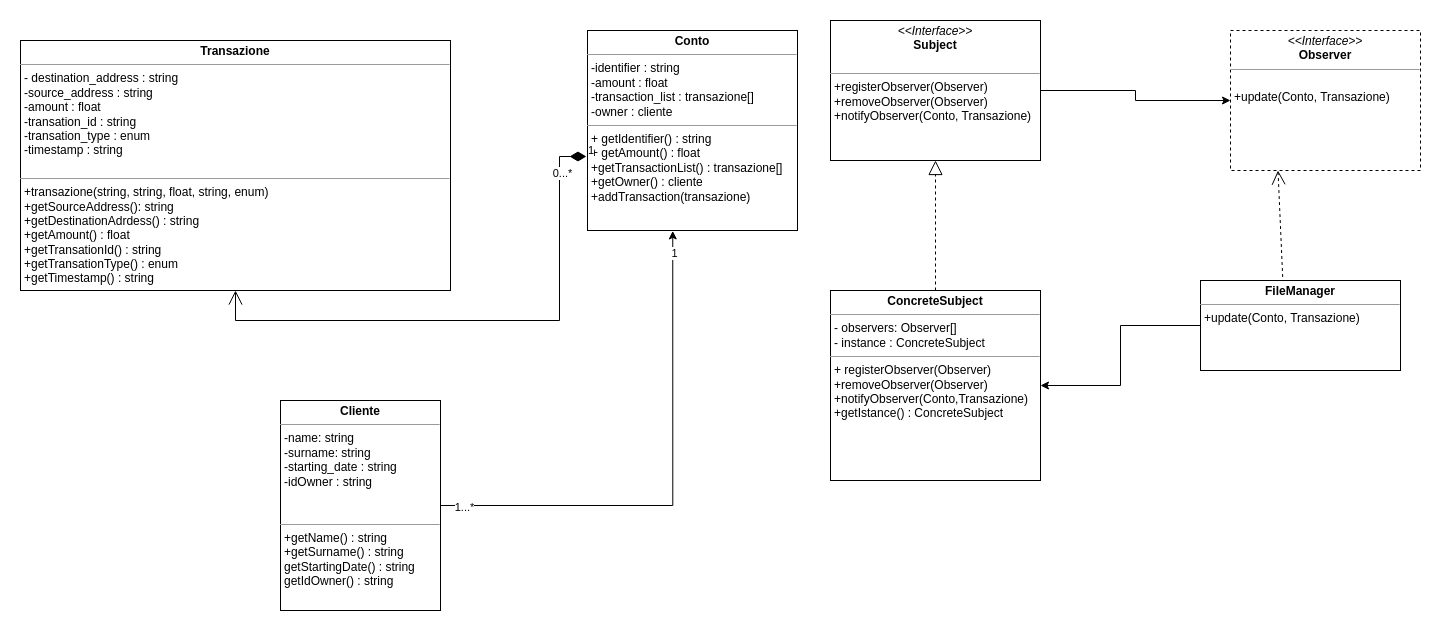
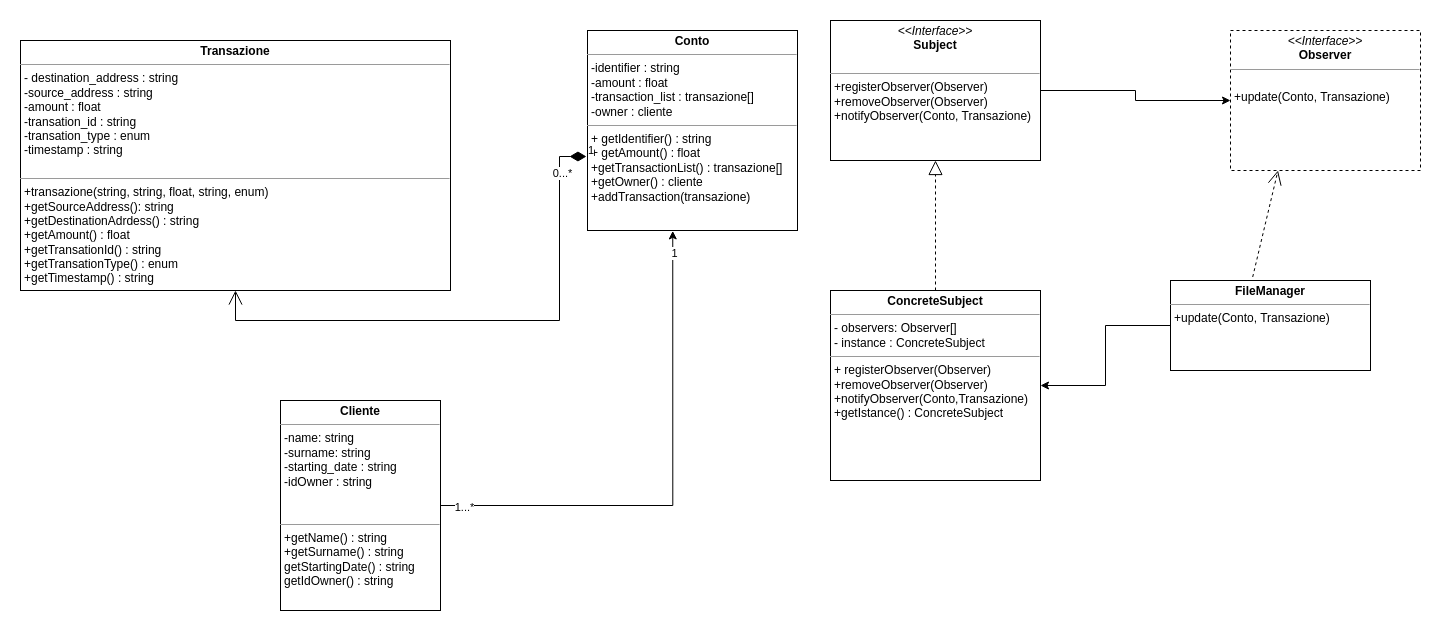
node "FileManager +update(Conto, Transazione)": moved (1301, 326) -> (1271, 326)
